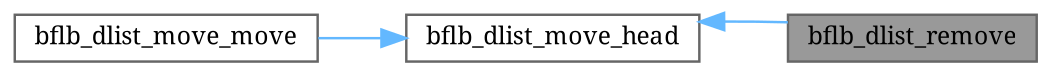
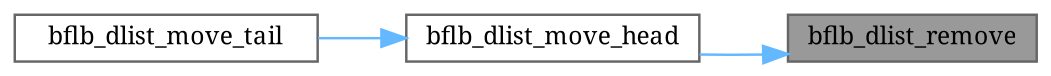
edge "bflb_dlist_remove" -> "bflb_dlist_move_head": reversed
node "bflb_dlist_move_move": label "bflb_dlist_move_move" -> "bflb_dlist_move_tail"
